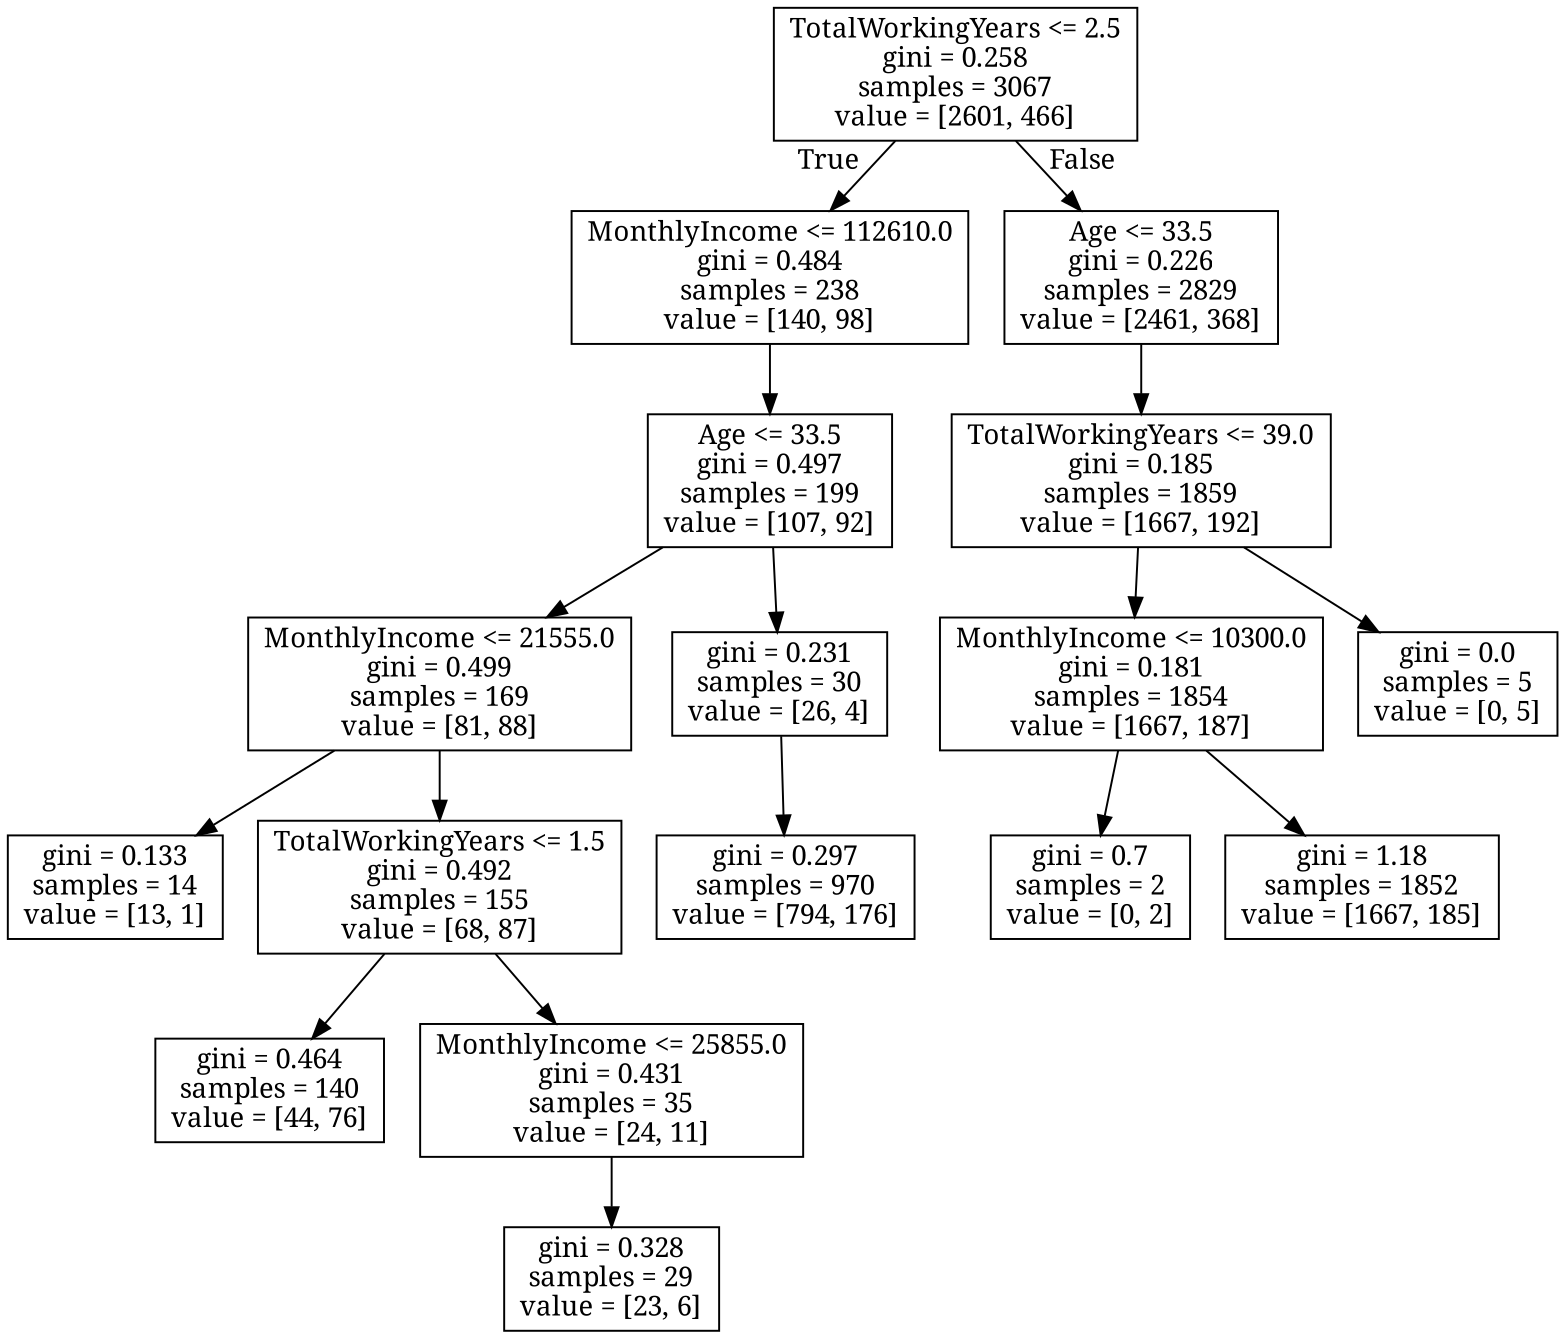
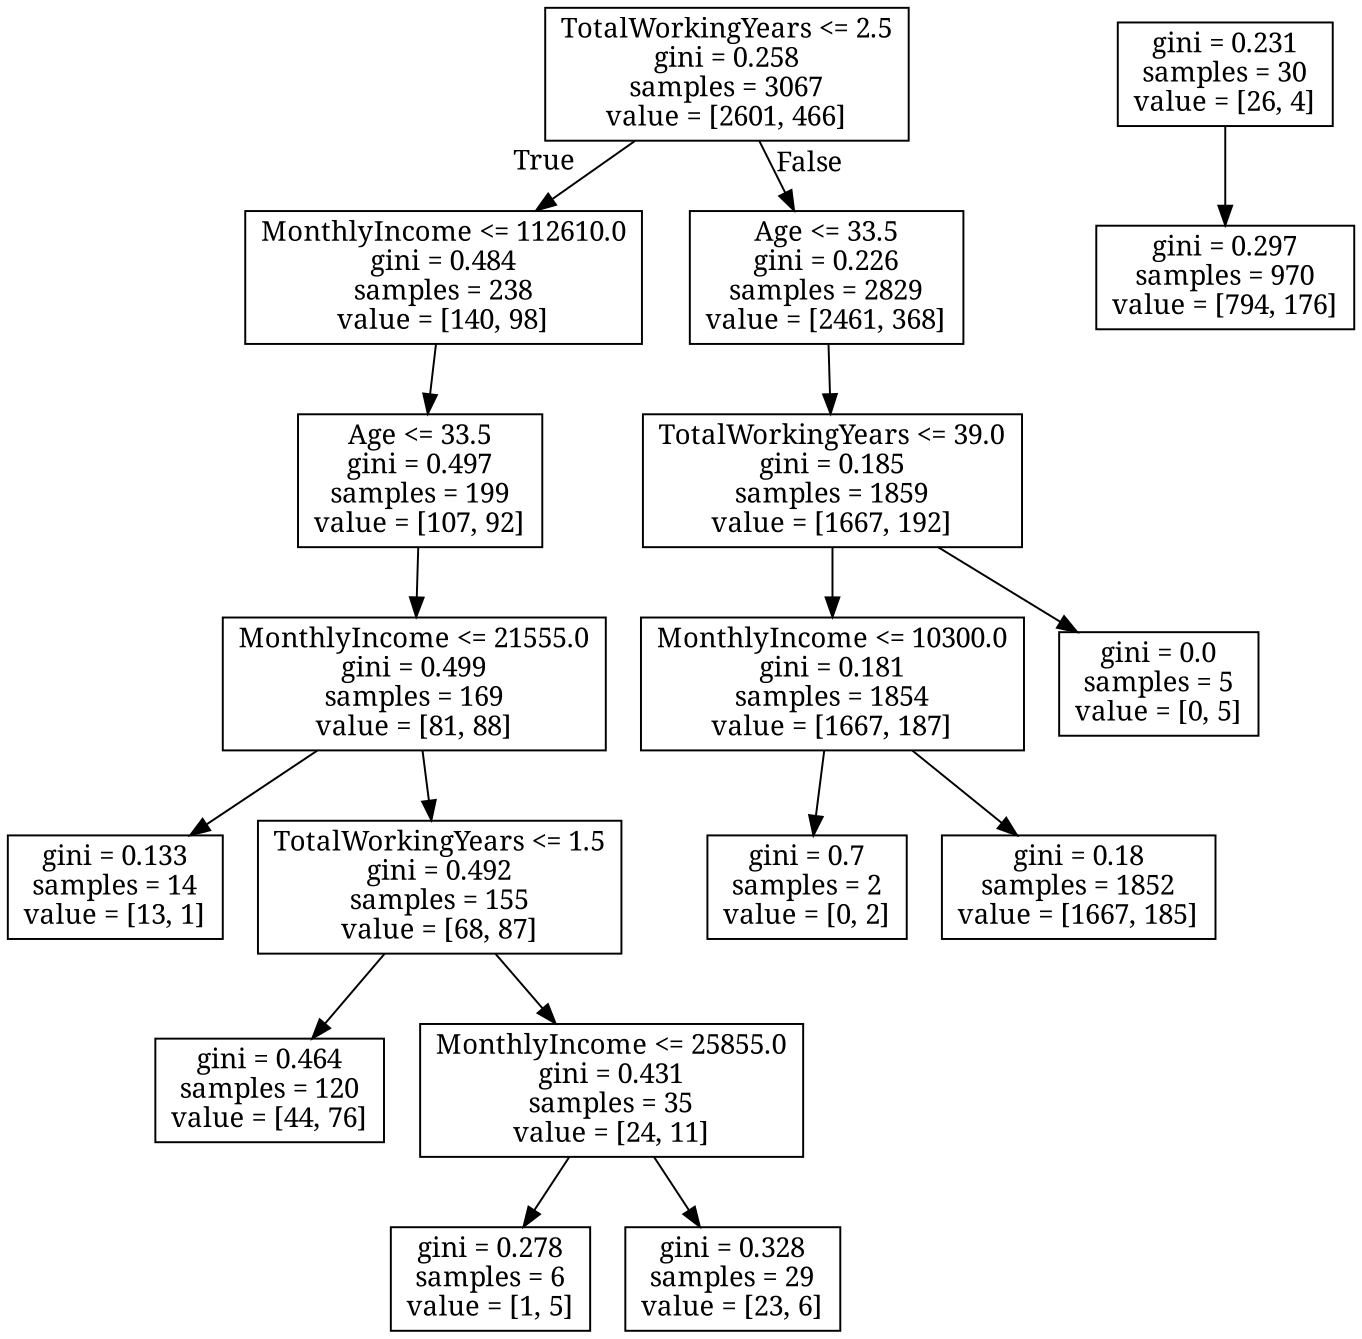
edge "Age <= 33.5 gini = 0.497 samples = 199 value = [107, 92]" -> "gini = 0.231 samples = 30 value = [26, 4]": removed
node "gini = 1.18 samples = 1852 value = [1667, 185]": label "gini = 1.18 samples = 1852 value = [1667, 185]" -> "gini = 0.18 samples = 1852 value = [1667, 185]"
node "gini = 0.464 samples = 140 value = [44, 76]": label "gini = 0.464 samples = 140 value = [44, 76]" -> "gini = 0.464 samples = 120 value = [44, 76]"
node "gini = 0.278 samples = 6 value = [1, 5]": added
